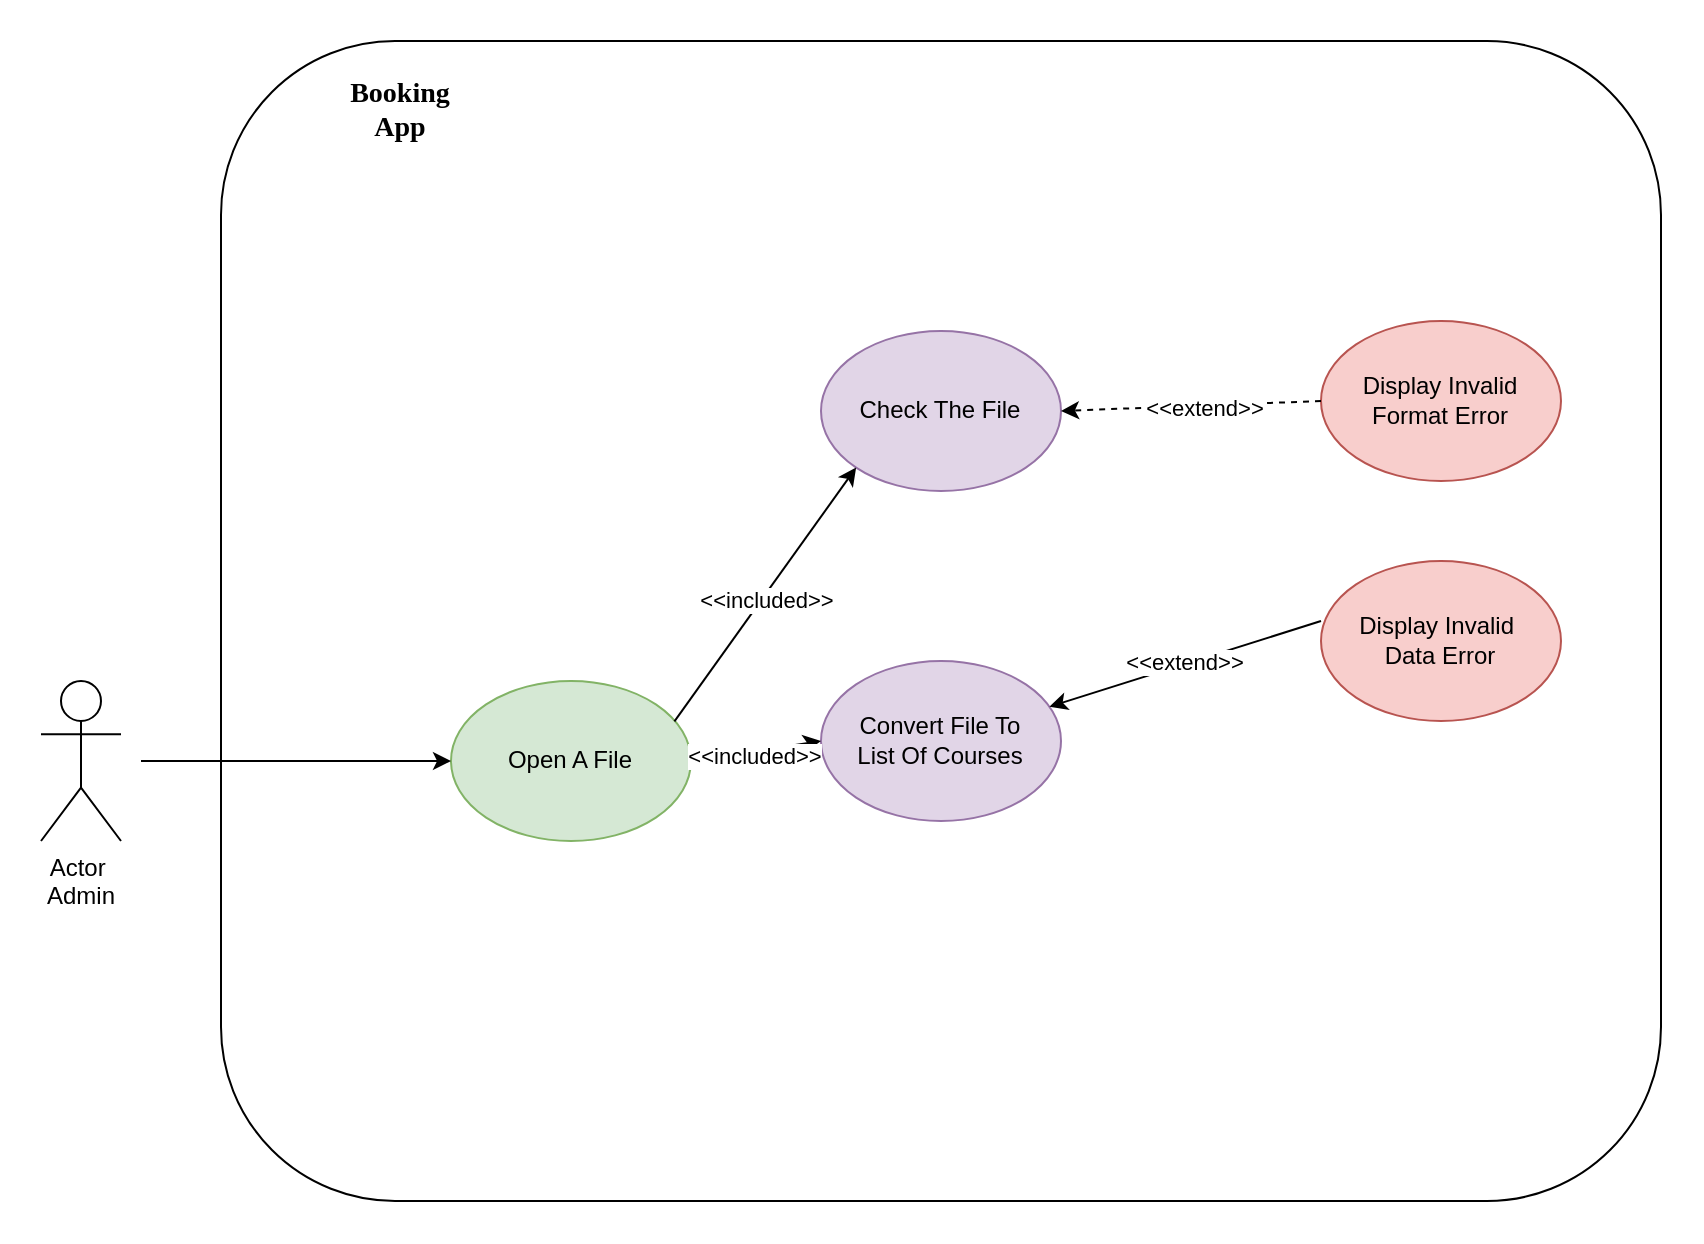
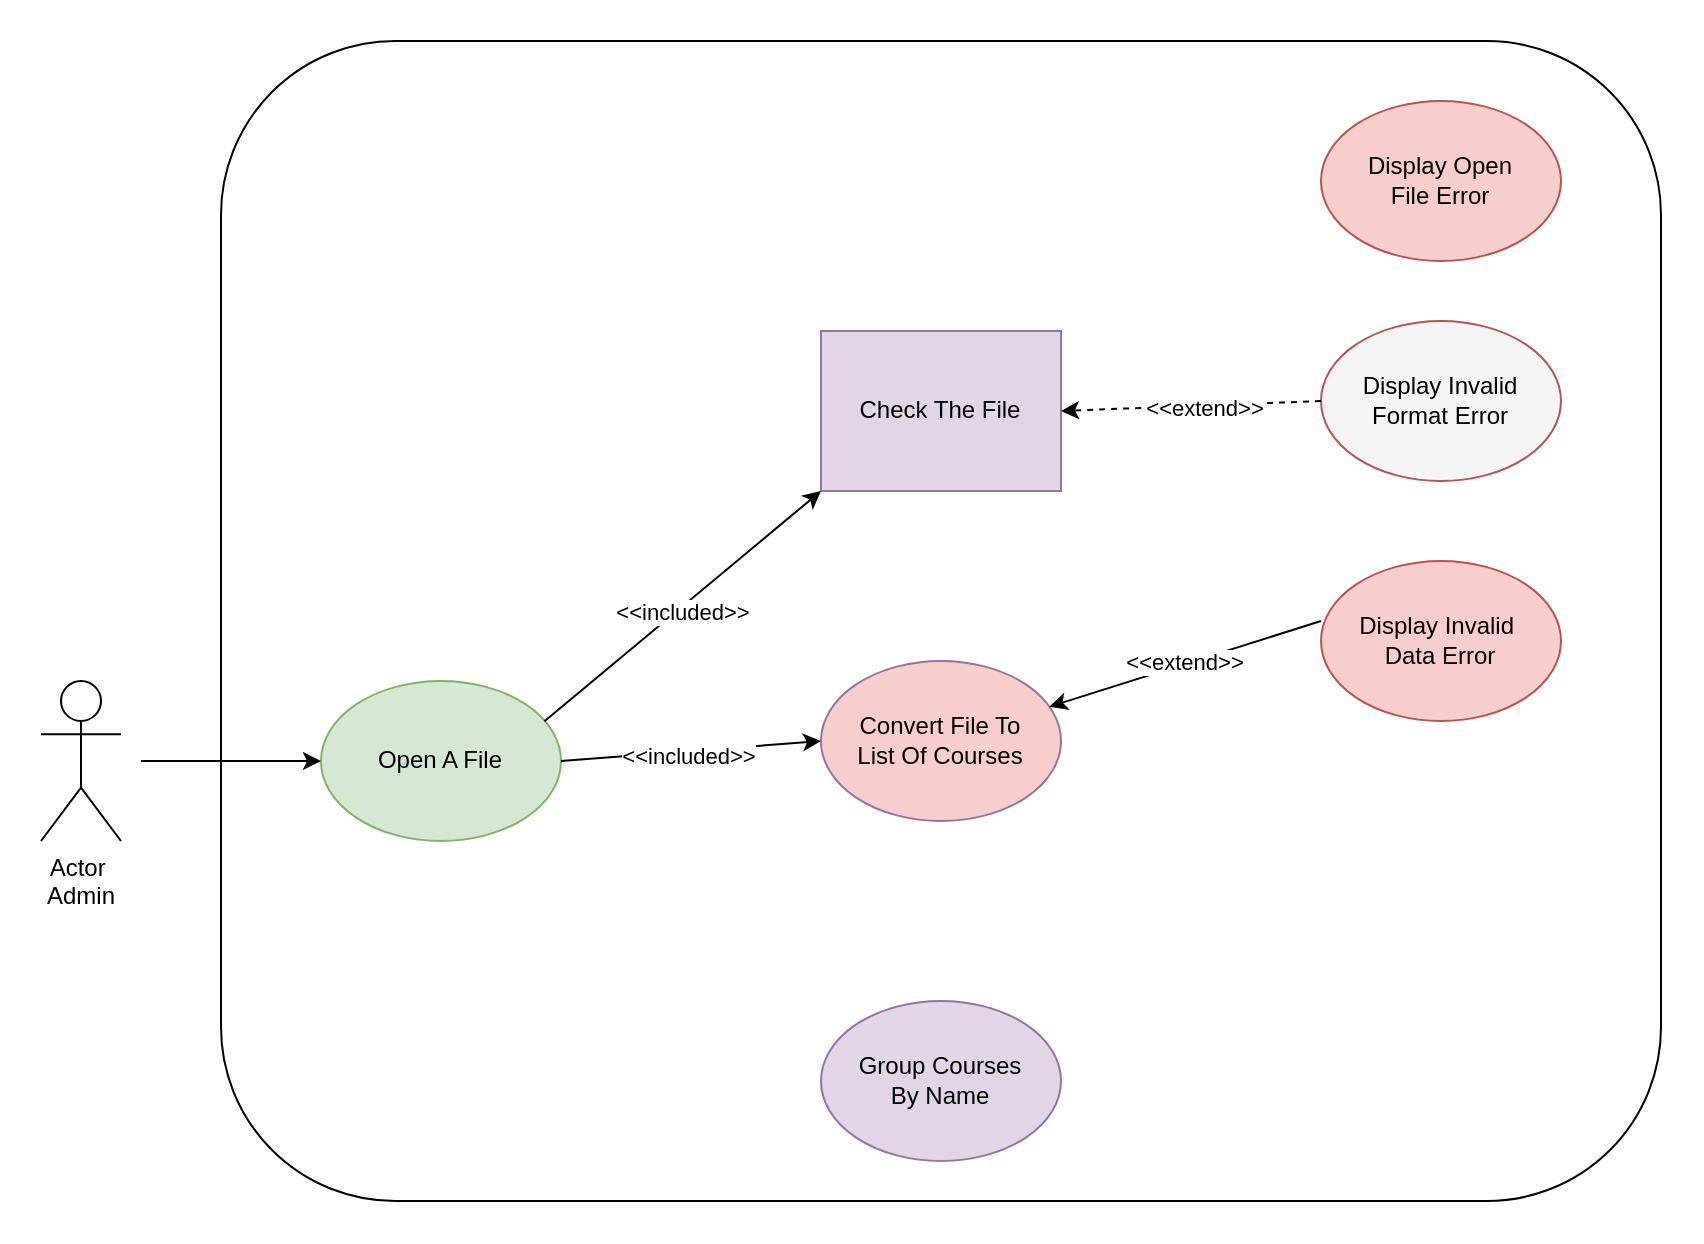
node "Booking App": removed
node "Display Open File Error": added
node "Display Invalid Format Error": fillcolor #f8cecc -> #f5f5f5
node "Check The File": shape ellipse -> rectangle
node "Convert File To List Of Courses": fillcolor #e1d5e7 -> #f8cecc
node "Open A File": moved (571, 761) -> (441, 761)
node "Group Courses By Name": added
